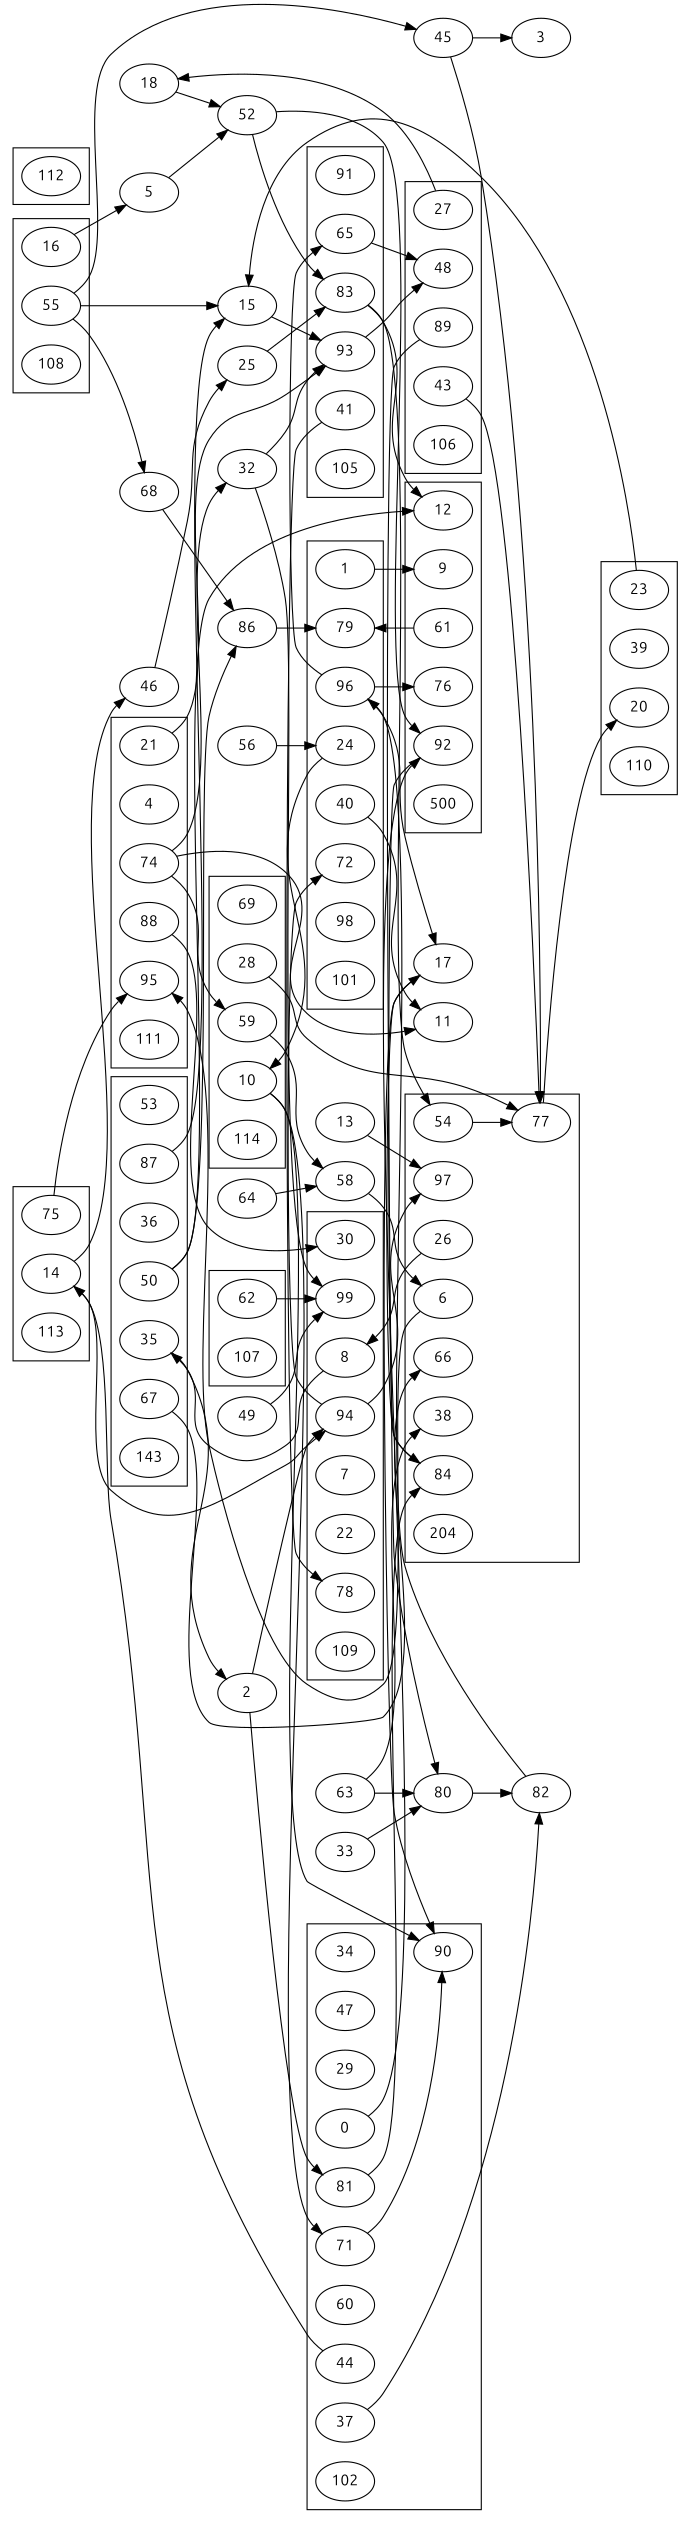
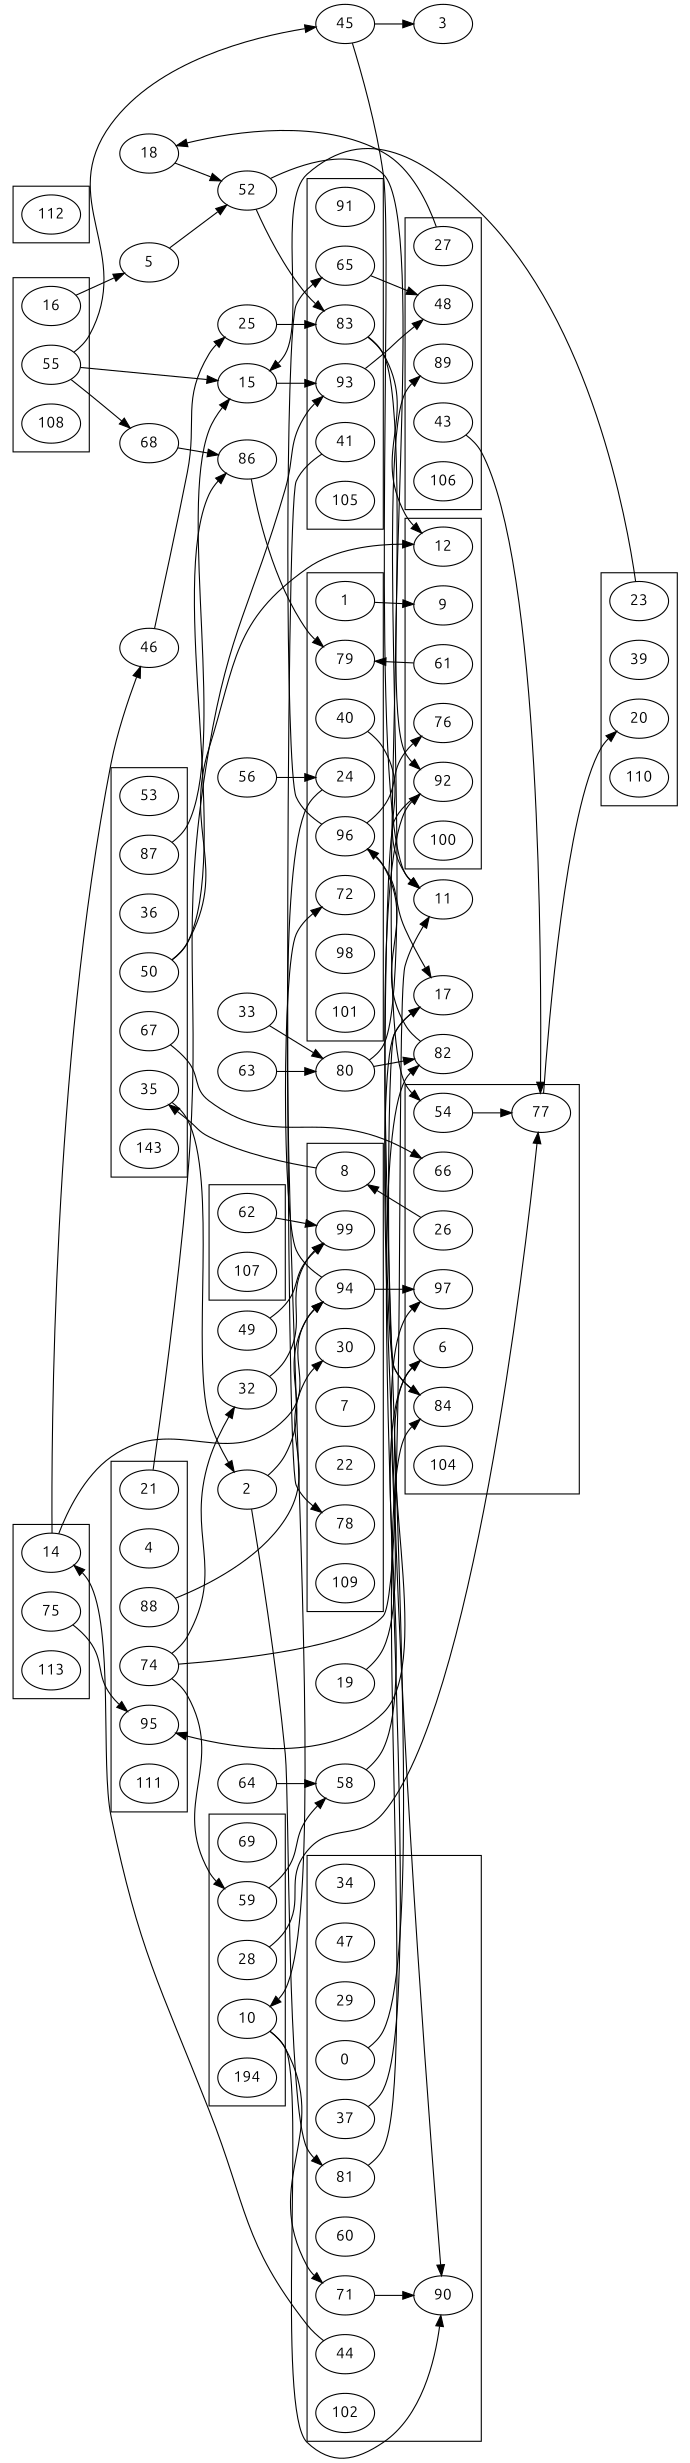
edge "32" -> "93": removed
edge "45" -> "77": now "45" -> "11"
node "500": label "500" -> "100"
edge "89" -> "80": reversed
node "13": label "13" -> "19"
node "114": label "114" -> "194"
node "38": removed
node "204": label "204" -> "104"
